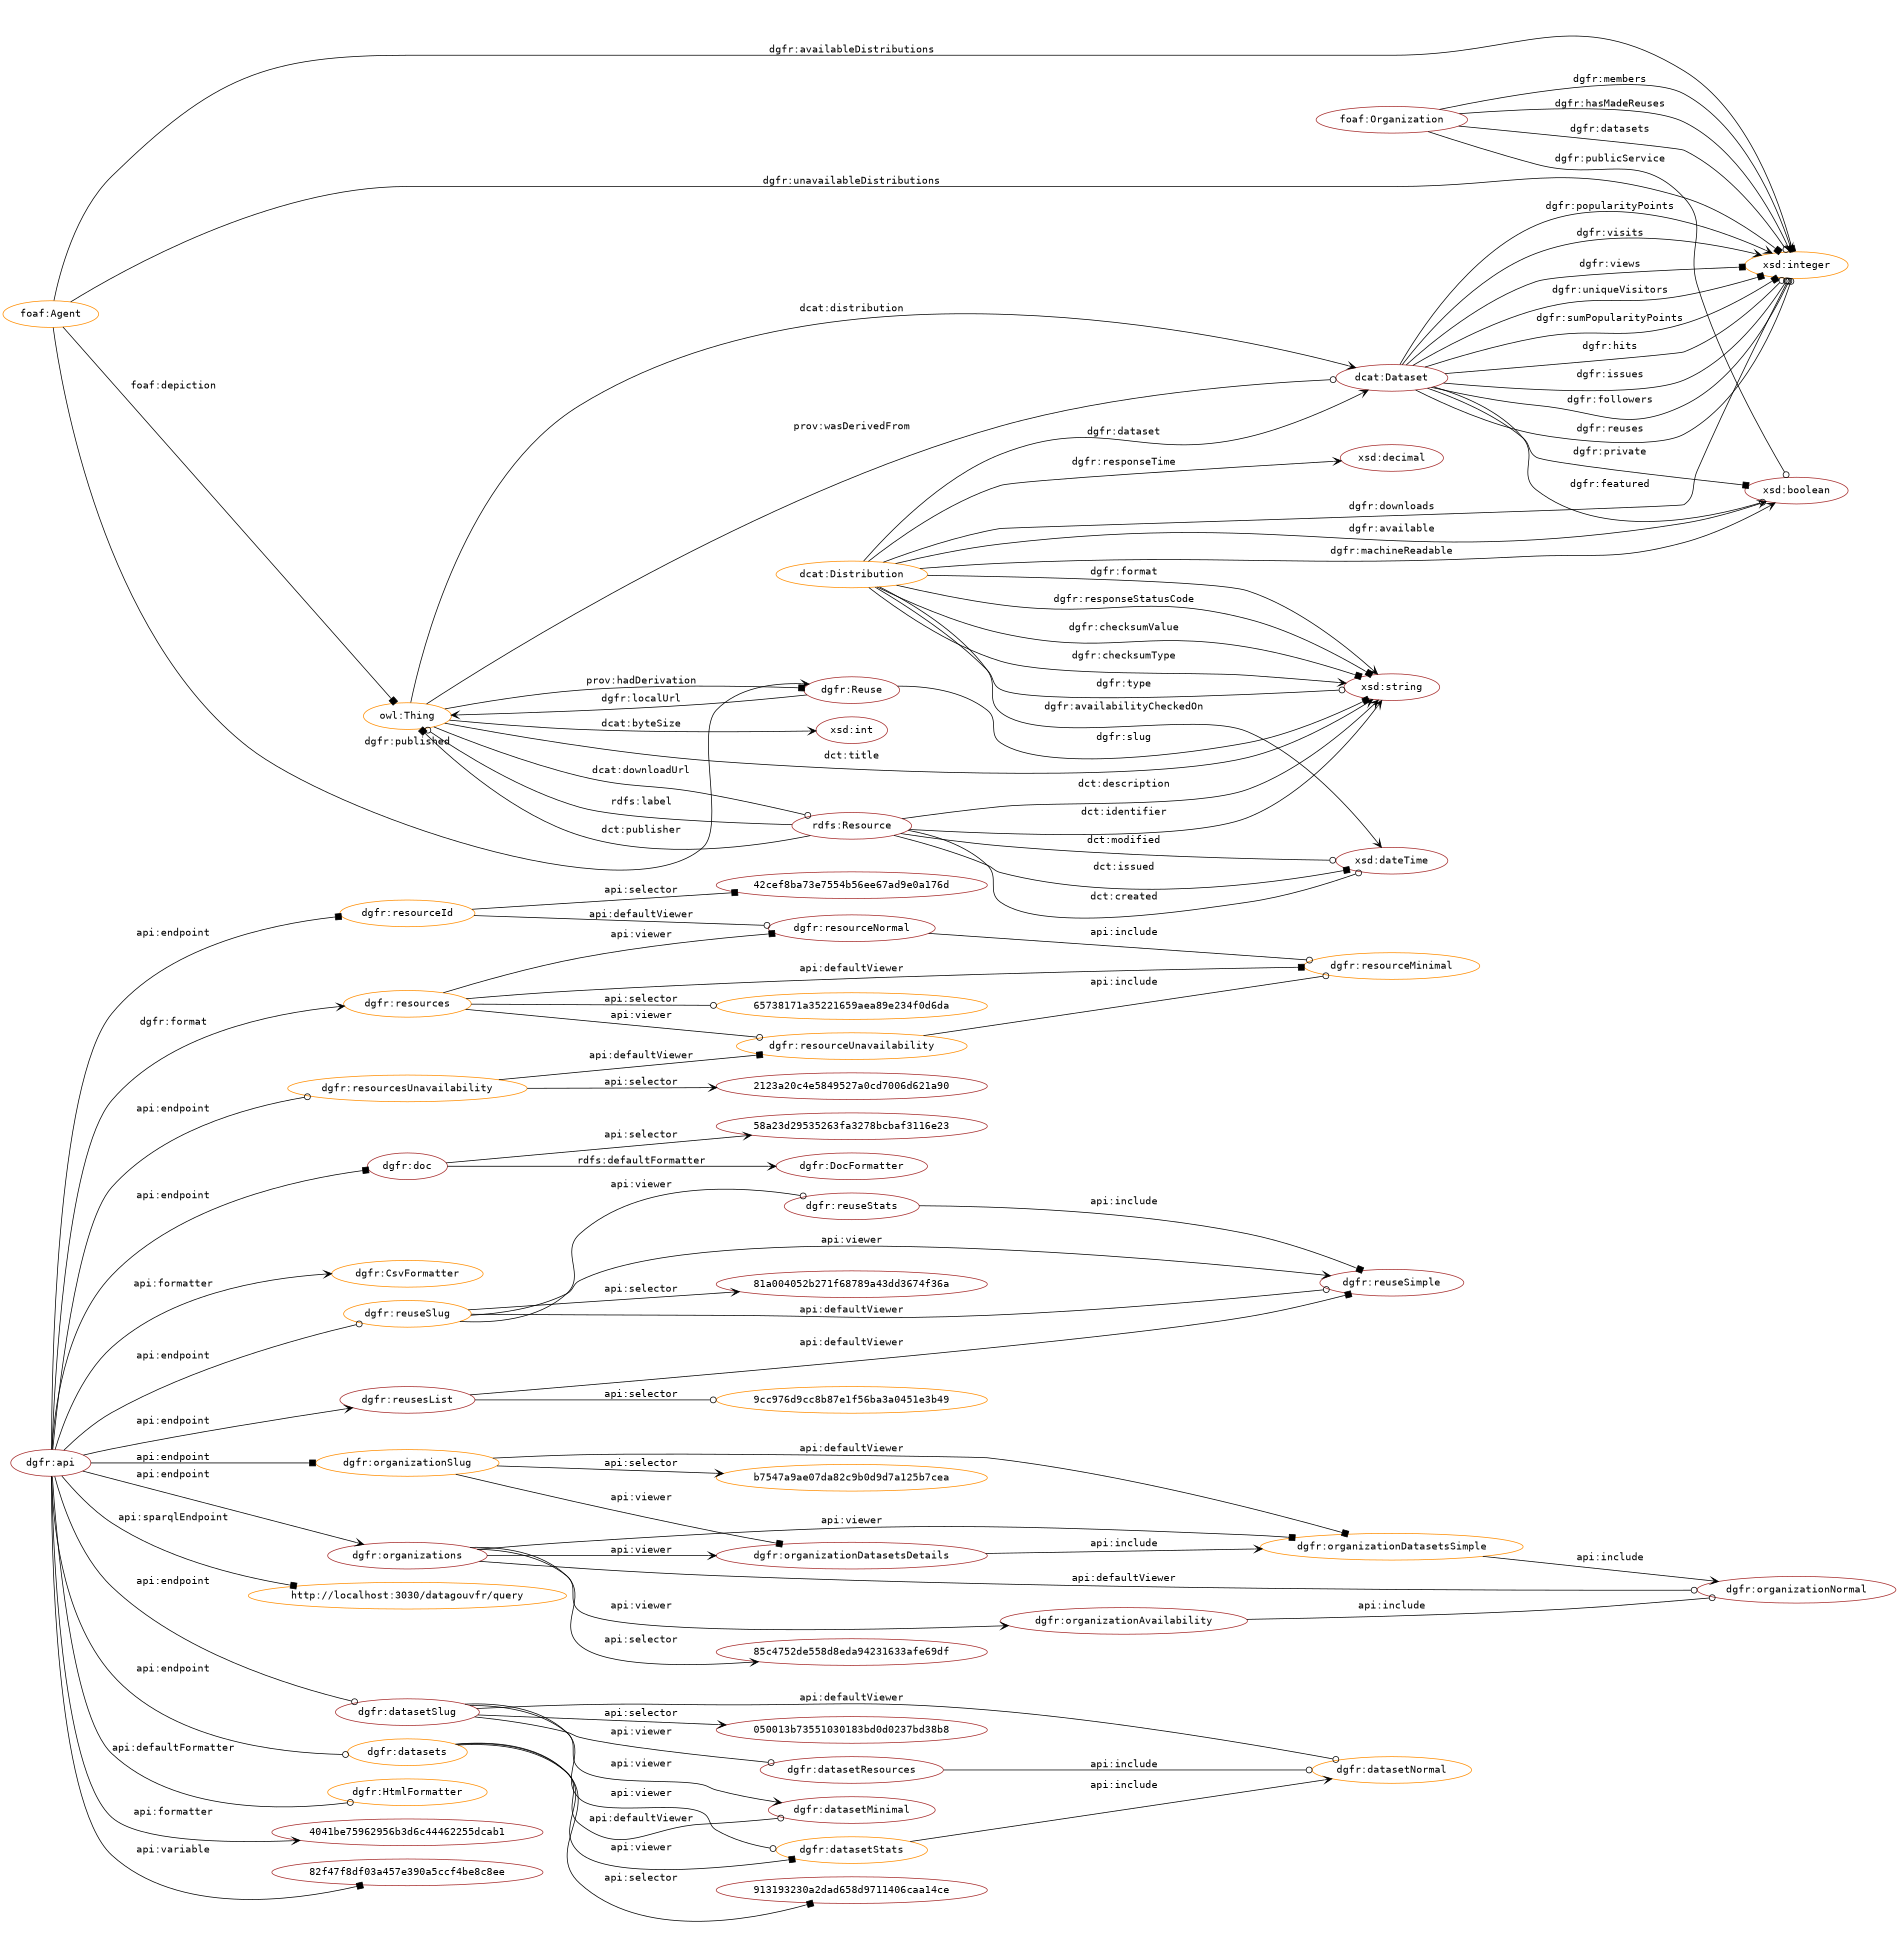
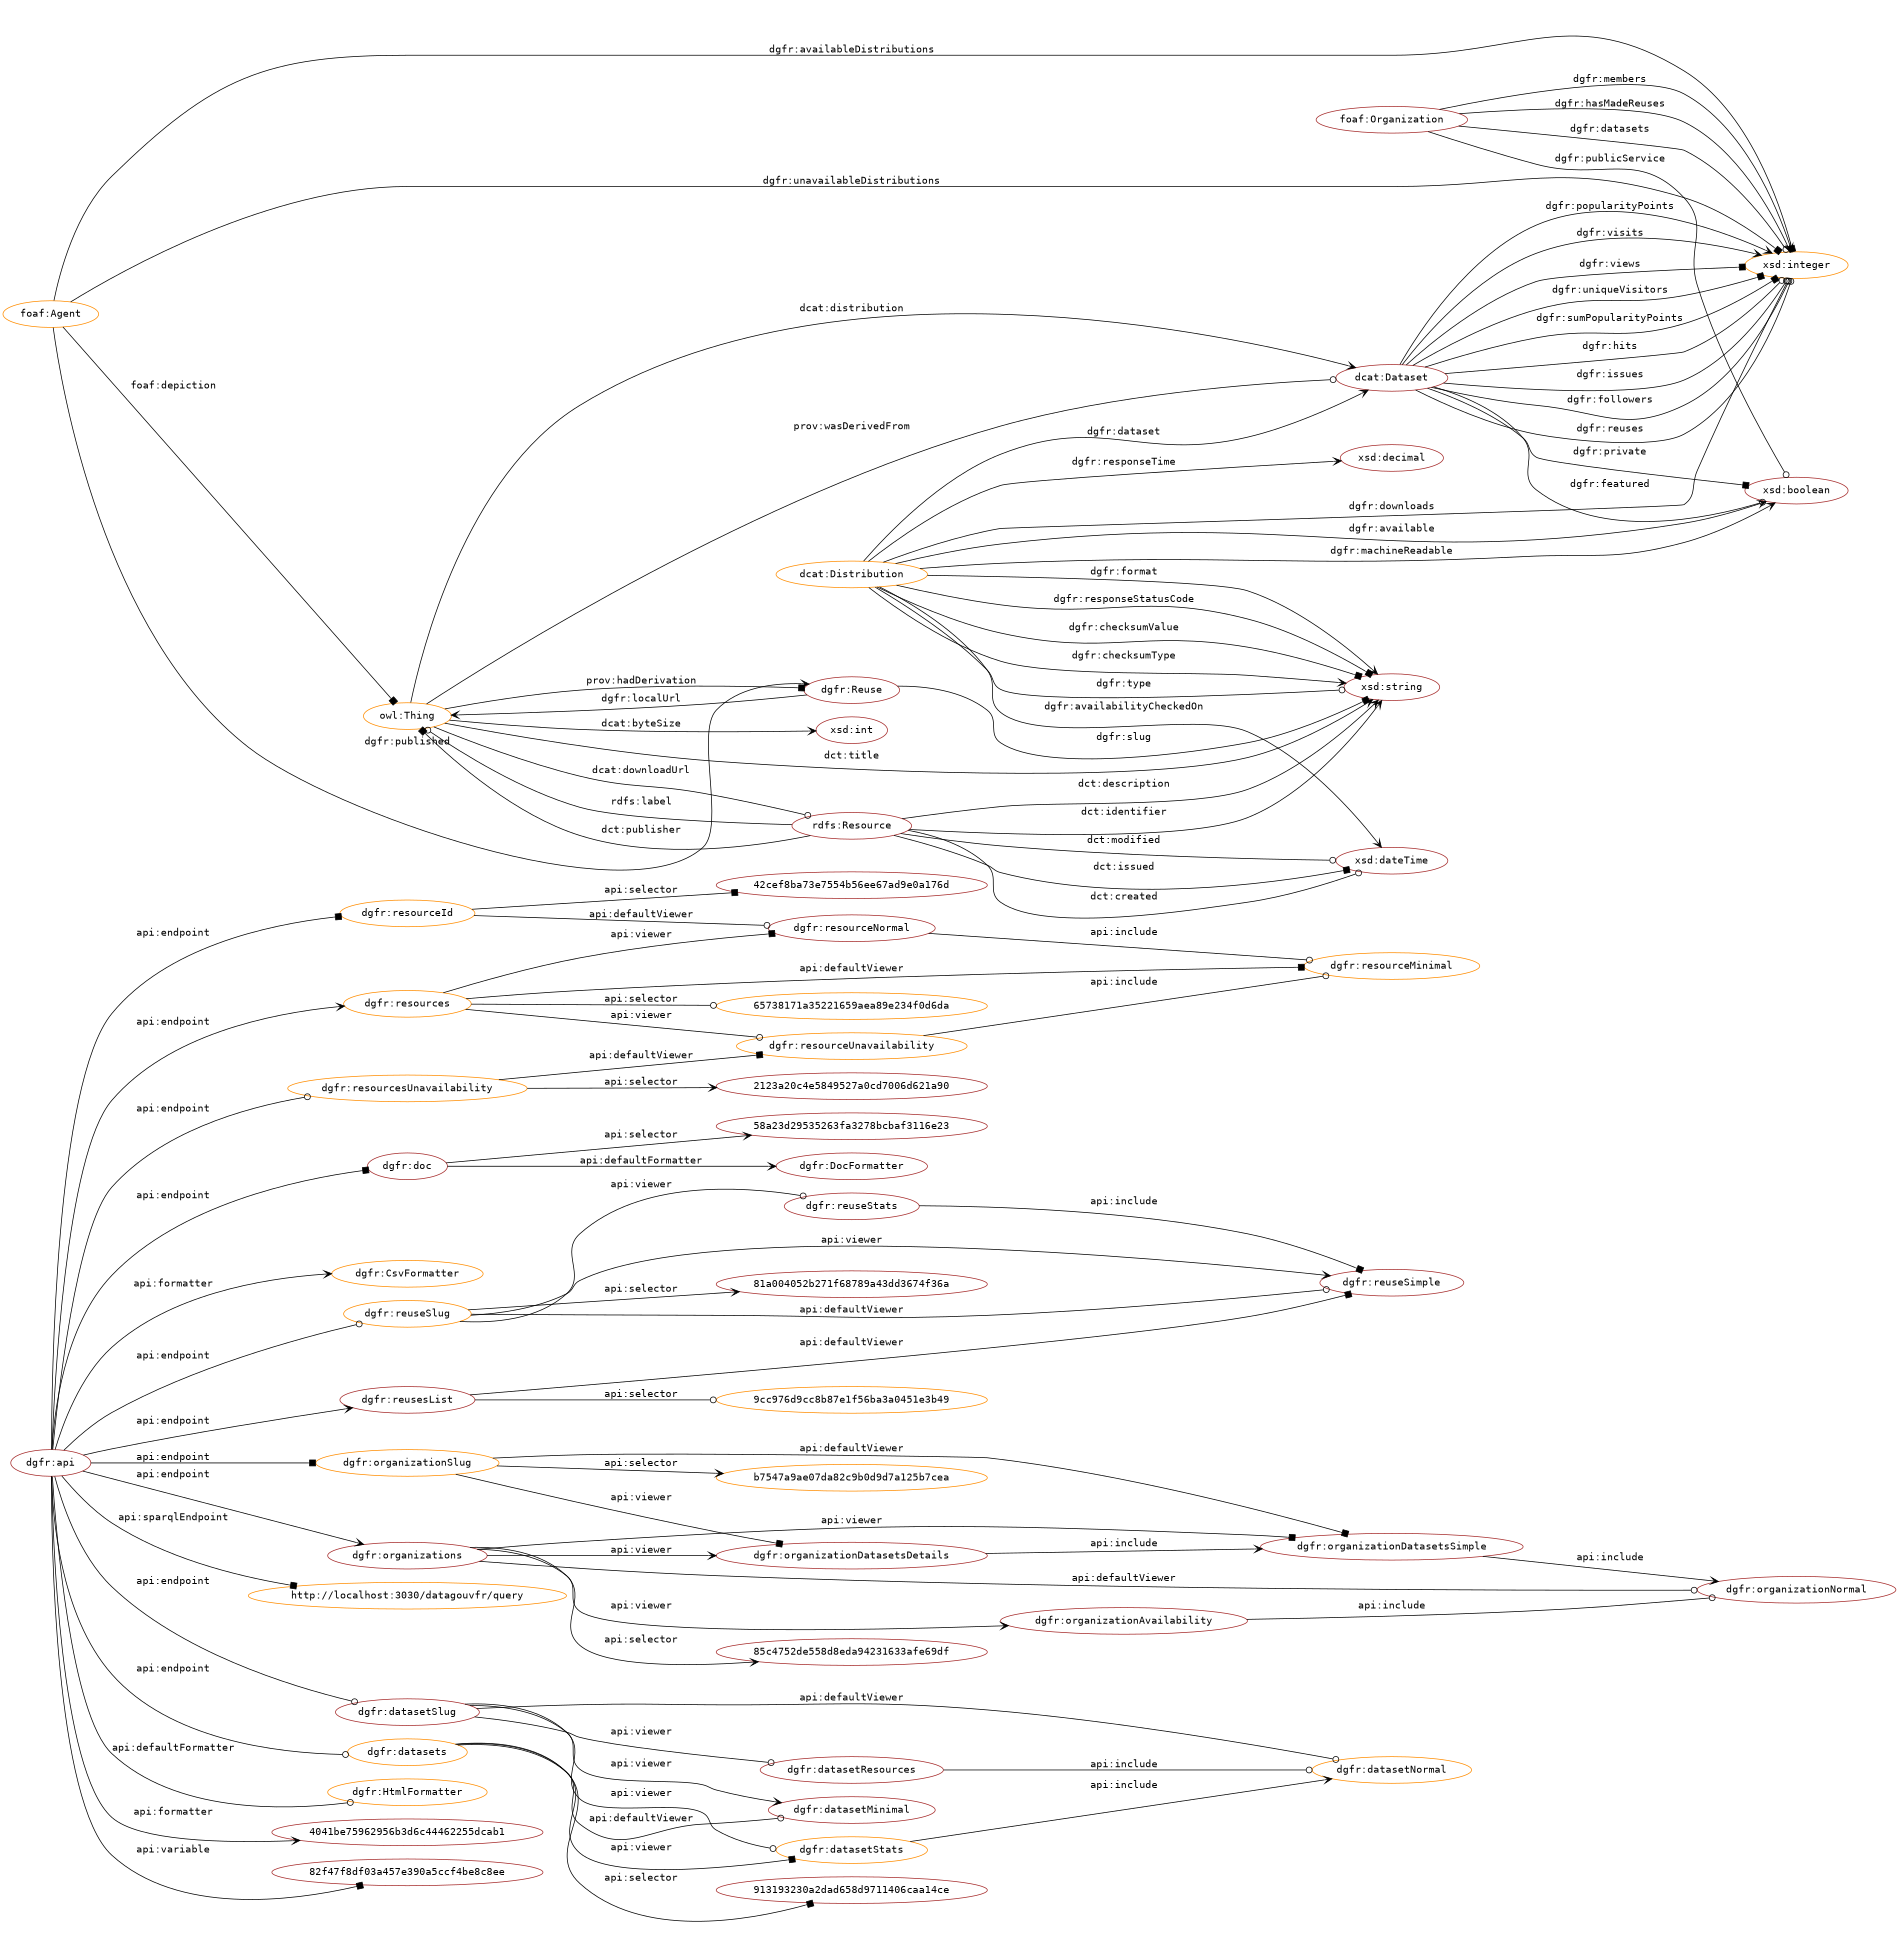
edge "dgfr:api" -> "dgfr:resources": label "dgfr:format" -> "api:endpoint"
edge "dgfr:doc" -> "dgfr:DocFormatter": label "rdfs:defaultFormatter" -> "api:defaultFormatter"
node "dgfr:organizationDatasetsSimple": color darkorange -> brown
node "050013b73551030183bd0d0237bd38b8": removed
